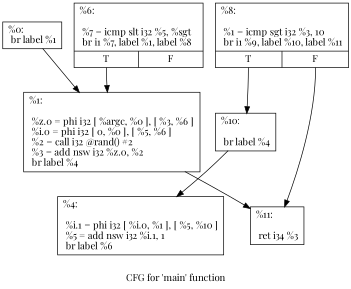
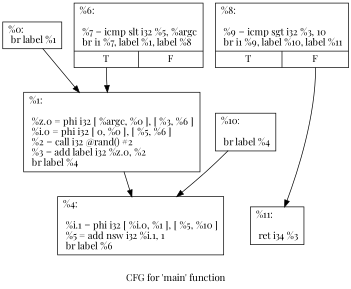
node "%6:": text "%7 = icmp slt i32 %5, %sgt" -> "%7 = icmp slt i32 %5, %argc"
node "%8:": text "%1 = icmp sgt i32 %3, 10" -> "%9 = icmp sgt i32 %3, 10"
edge "%8:" -> "%10:": removed
node "%1:": text "%3 = add nsw i32 %z.0, %2" -> "%3 = add label i32 %z.0, %2"
edge "%1:" -> "%11:": now "%1:" -> "%4:"
